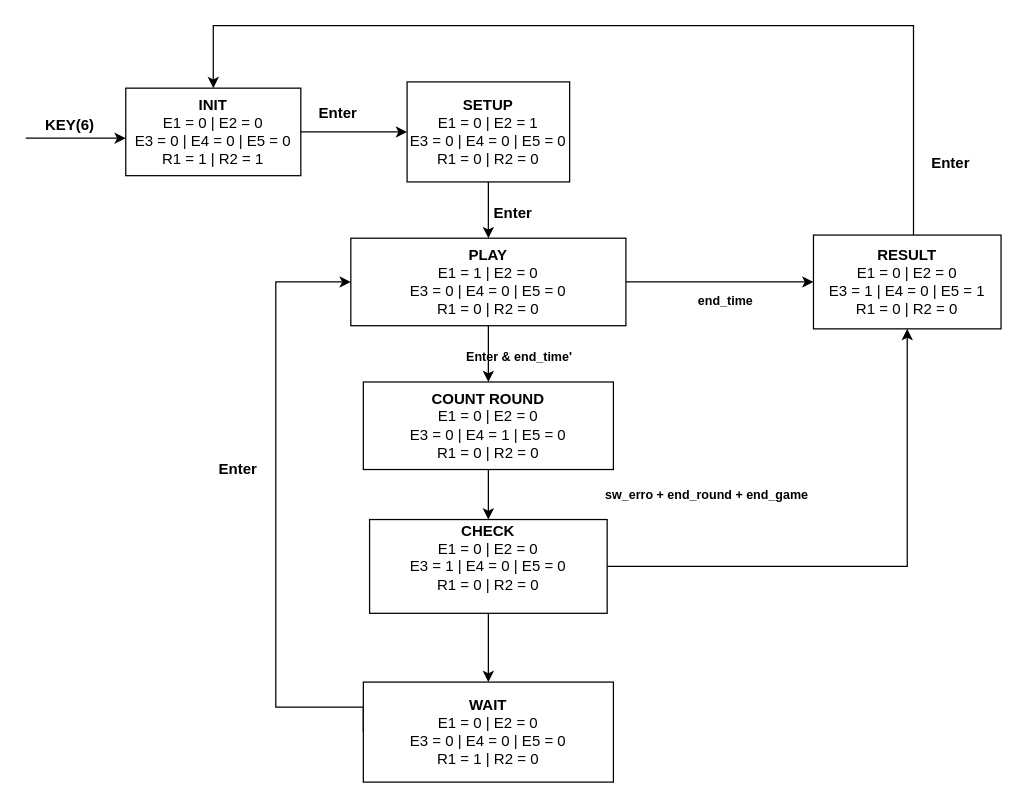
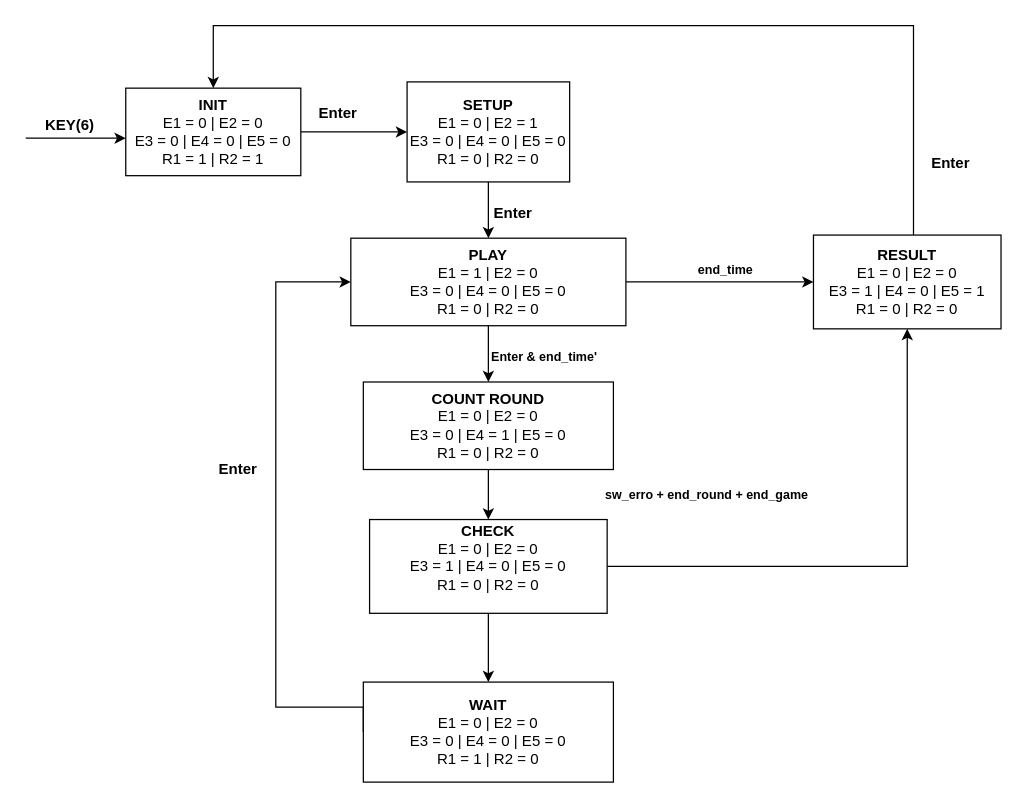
node "end_time": moved (726, 301) -> (726, 269)
node "Enter & end_time'": moved (519, 357) -> (544, 357)
